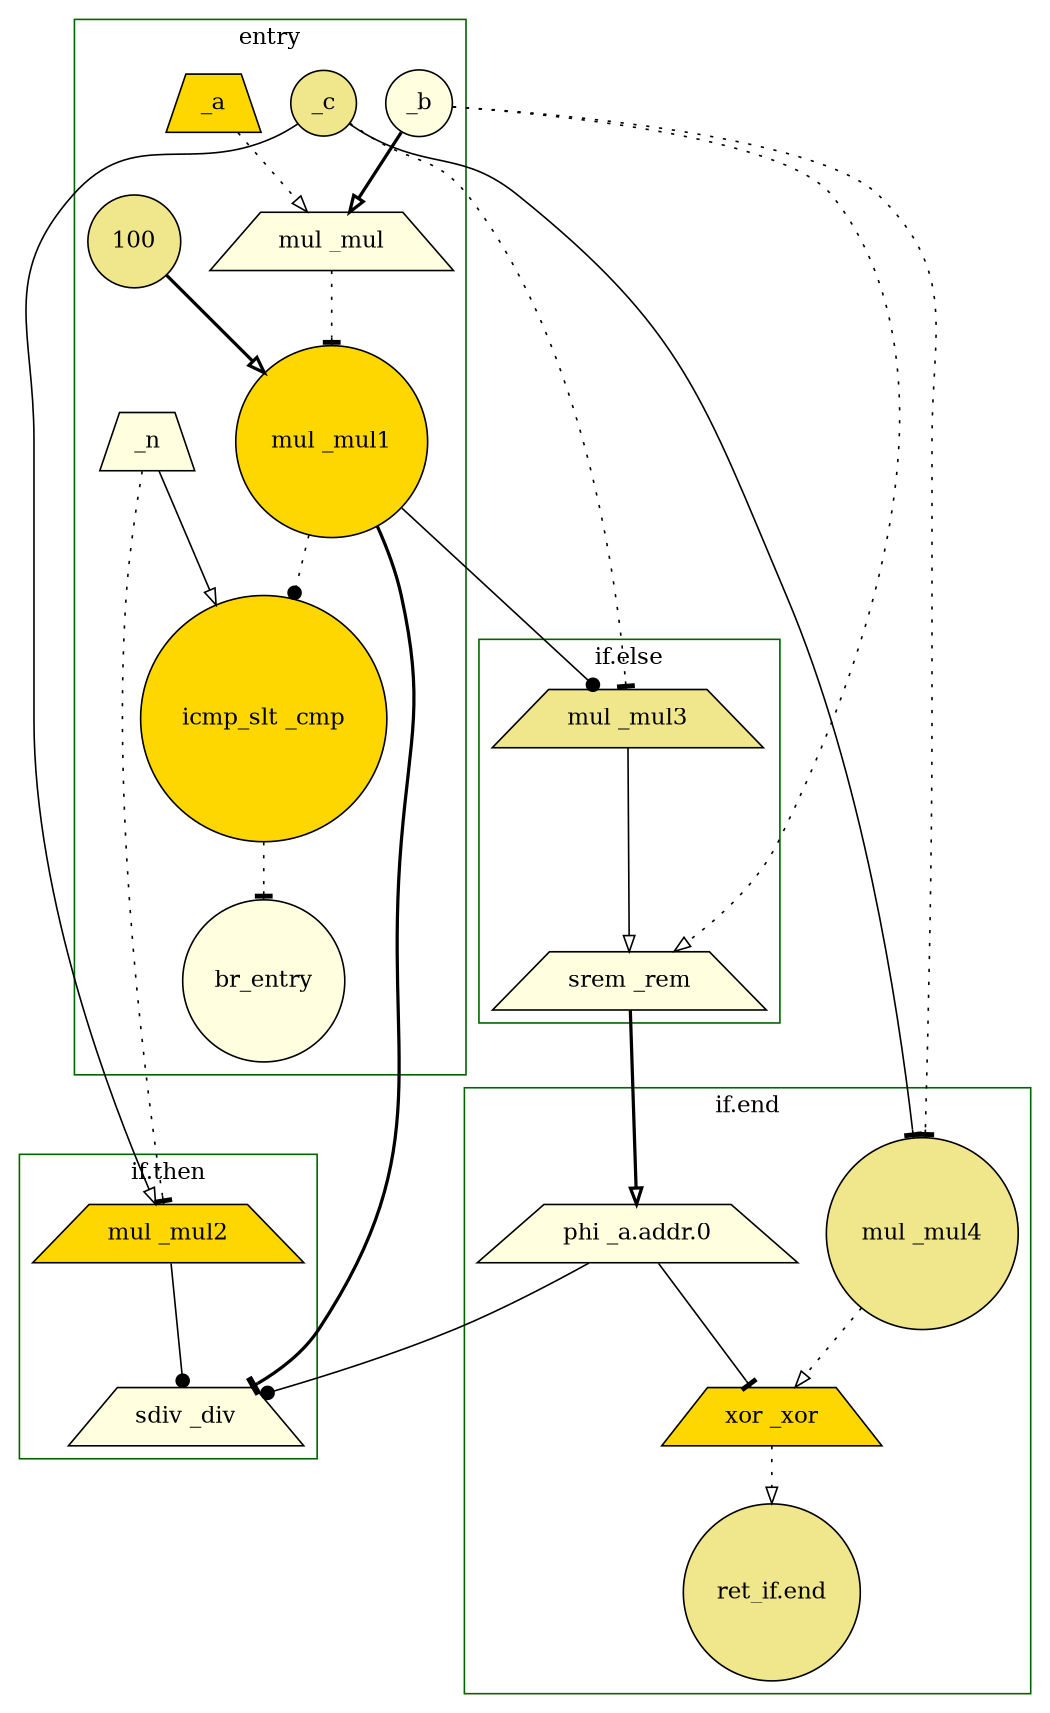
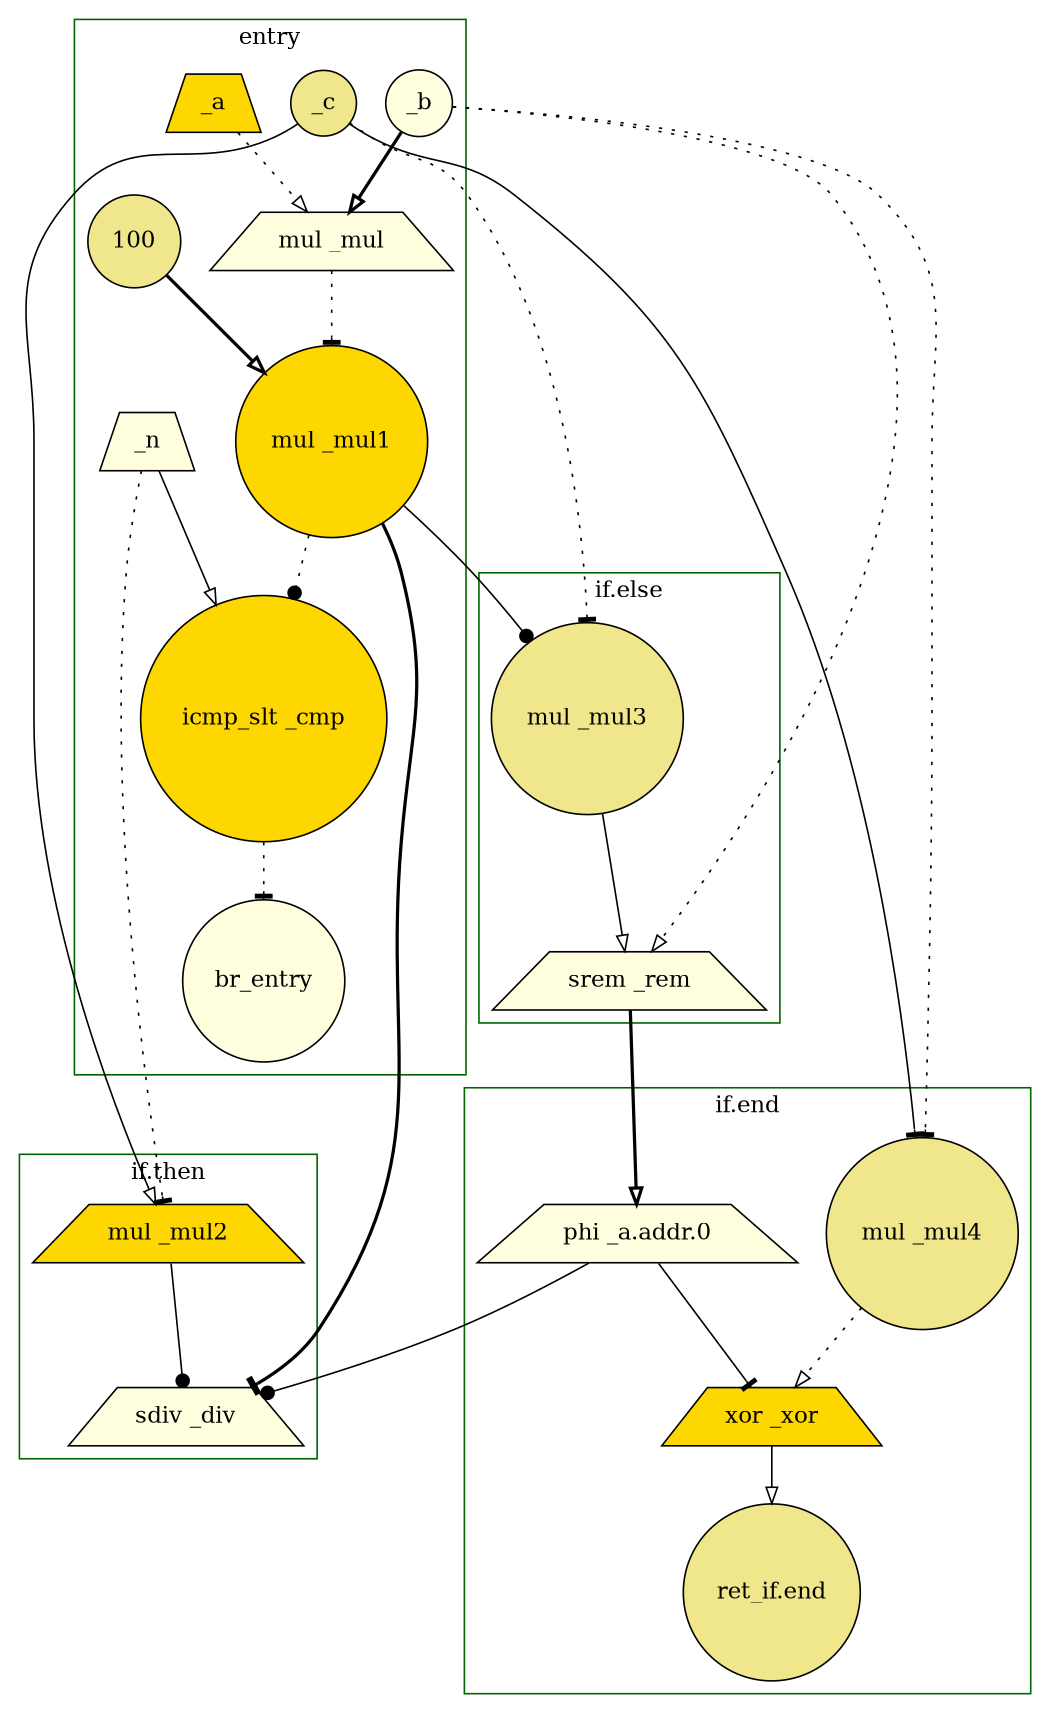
node "mul _mul3": shape trapezium -> circle
edge "xor _xor" -> "ret_if.end": style dotted -> solid
